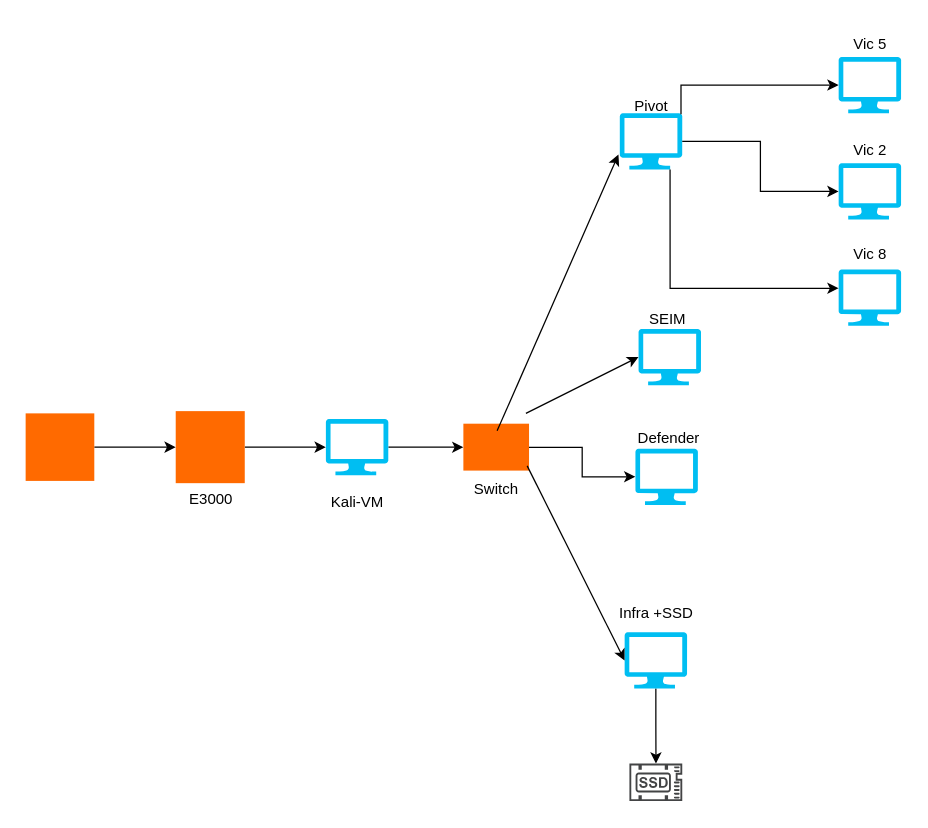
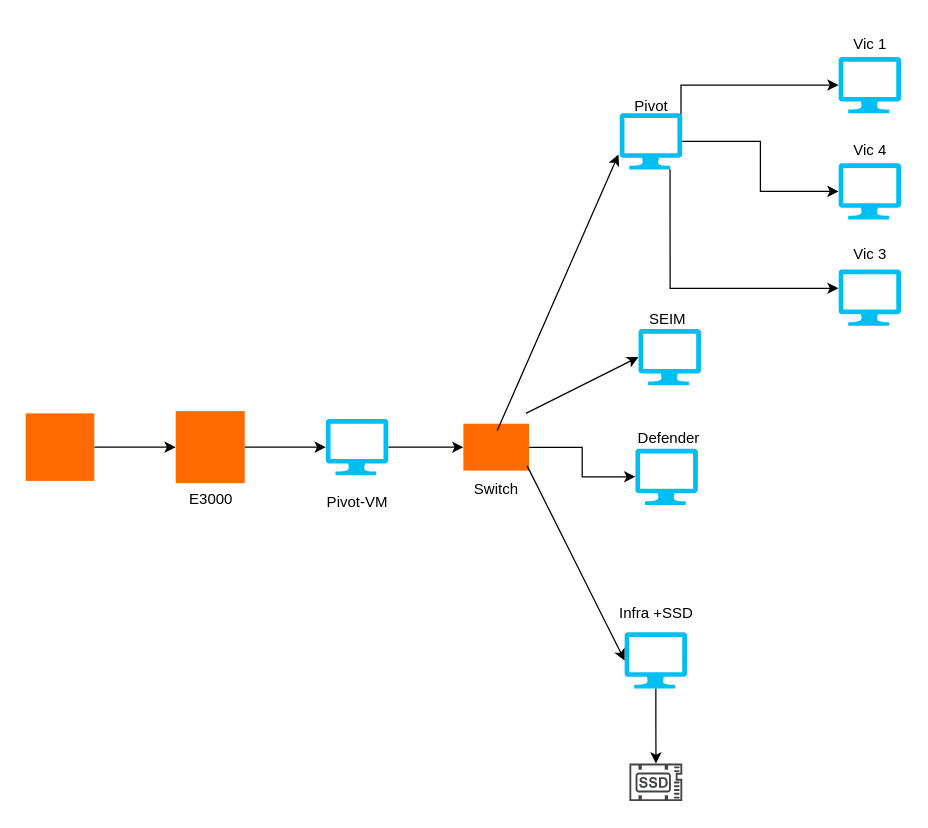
node "Vic 5": label "Vic 5" -> "Vic 1"
node "Vic 2": label "Vic 2" -> "Vic 4"
node "Vic 8": label "Vic 8" -> "Vic 3"
node "Kali-VM": label "Kali-VM" -> "Pivot-VM"
